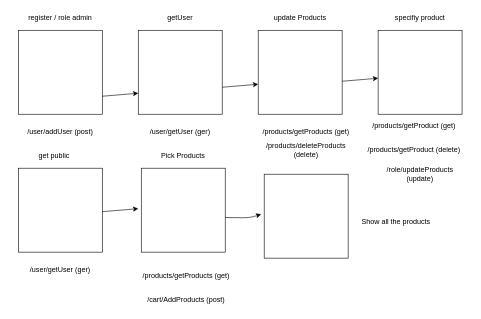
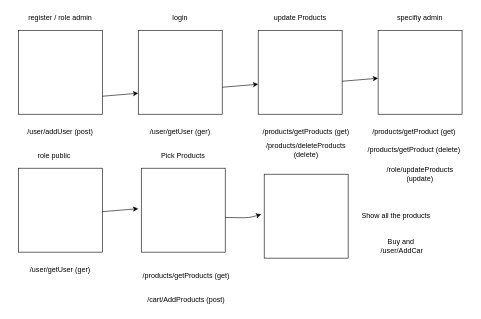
node "getUser": label "getUser" -> "login"
node "specifiy product": label "specifiy product" -> "specifiy admin"
node "/products/getProduct (get)": moved (414, 126) -> (414, 132)
node "get public": label "get public" -> "role public"
node "Show all the products": moved (396, 222) -> (396, 216)
node "Buy and /user/AddCar": added
